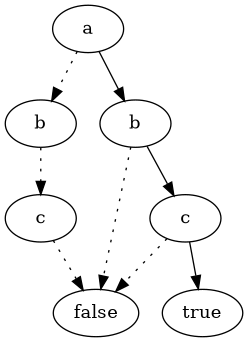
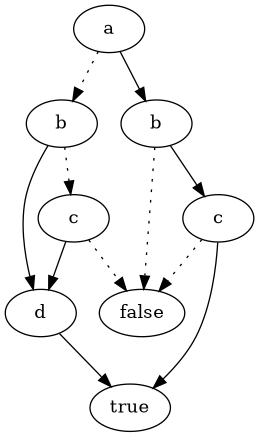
node "d": added
